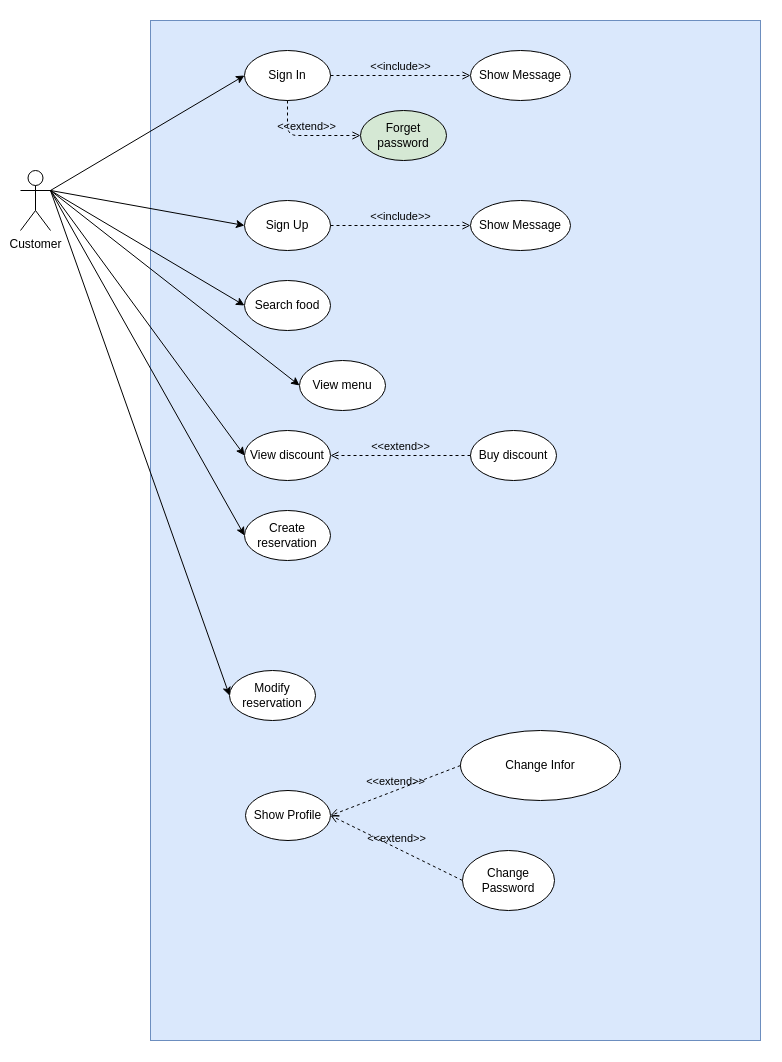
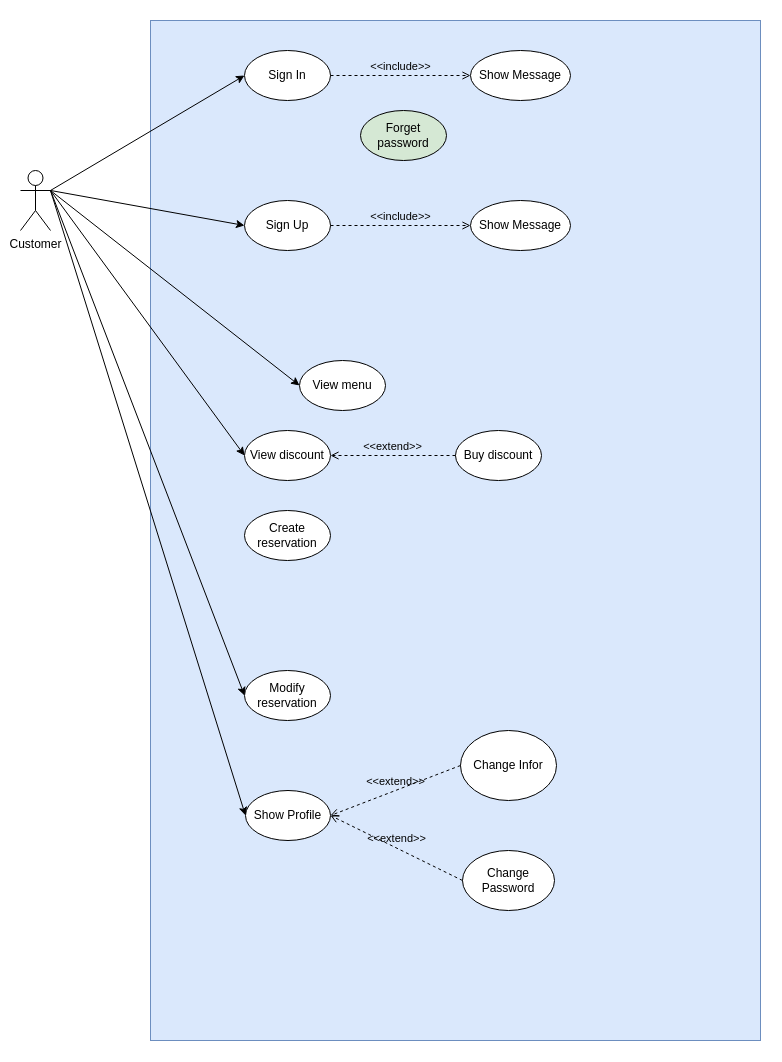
edge "Sign In" -> "Forget password": removed, label "<<extend>>"
edge "Customer" -> "Search food": removed
node "Search food": removed
edge "Customer" -> "Create reservation": removed
node "Buy discount": moved (514, 456) -> (499, 456)
edge "Customer" -> "Show Profile": added
node "Modify reservation": moved (273, 696) -> (288, 696)
node "Change Infor": size 160x70 -> 96x70
